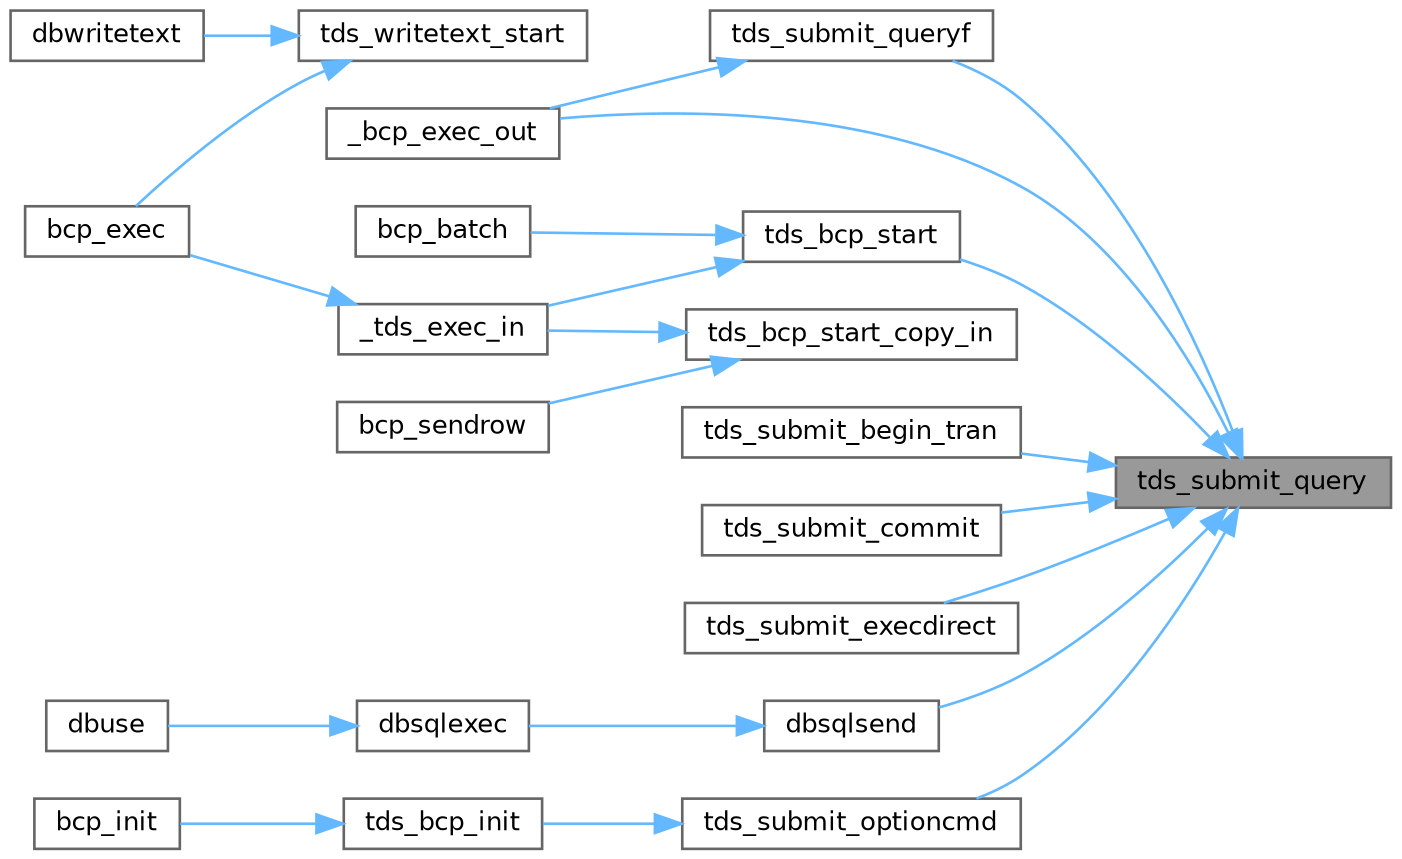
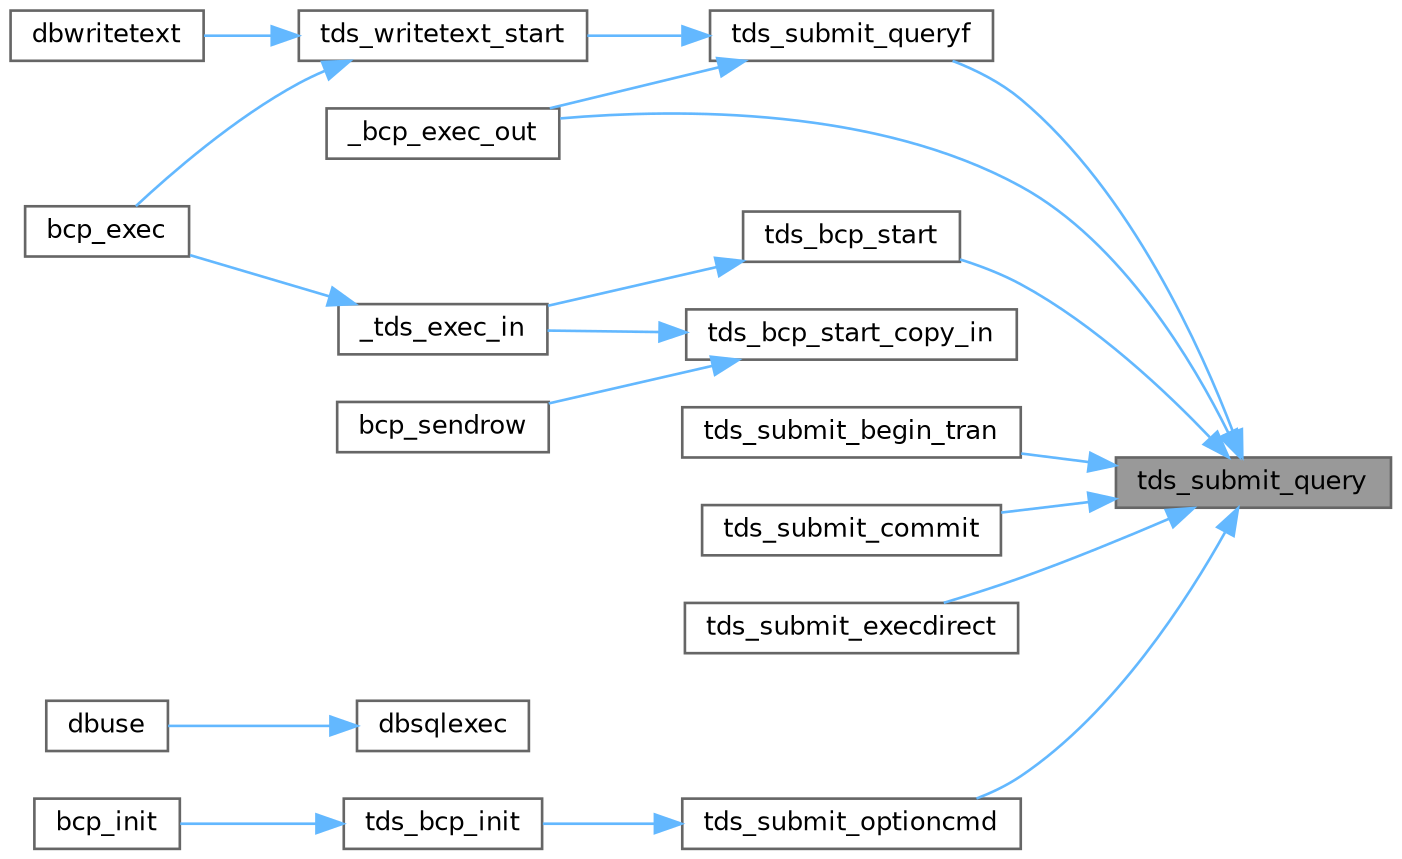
edge "tds_writetext_start" -> "tds_submit_queryf": added
node "bcp_batch": removed
node "dbsqlsend": removed
